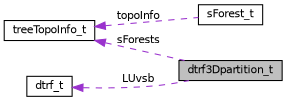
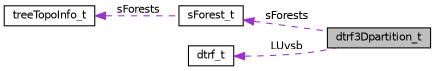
edge "sForest_t" -> "treeTopoInfo_t": label " topoInfo" -> " sForests"
edge "dtrf3Dpartition_t" -> "treeTopoInfo_t": now "dtrf3Dpartition_t" -> "sForest_t"
